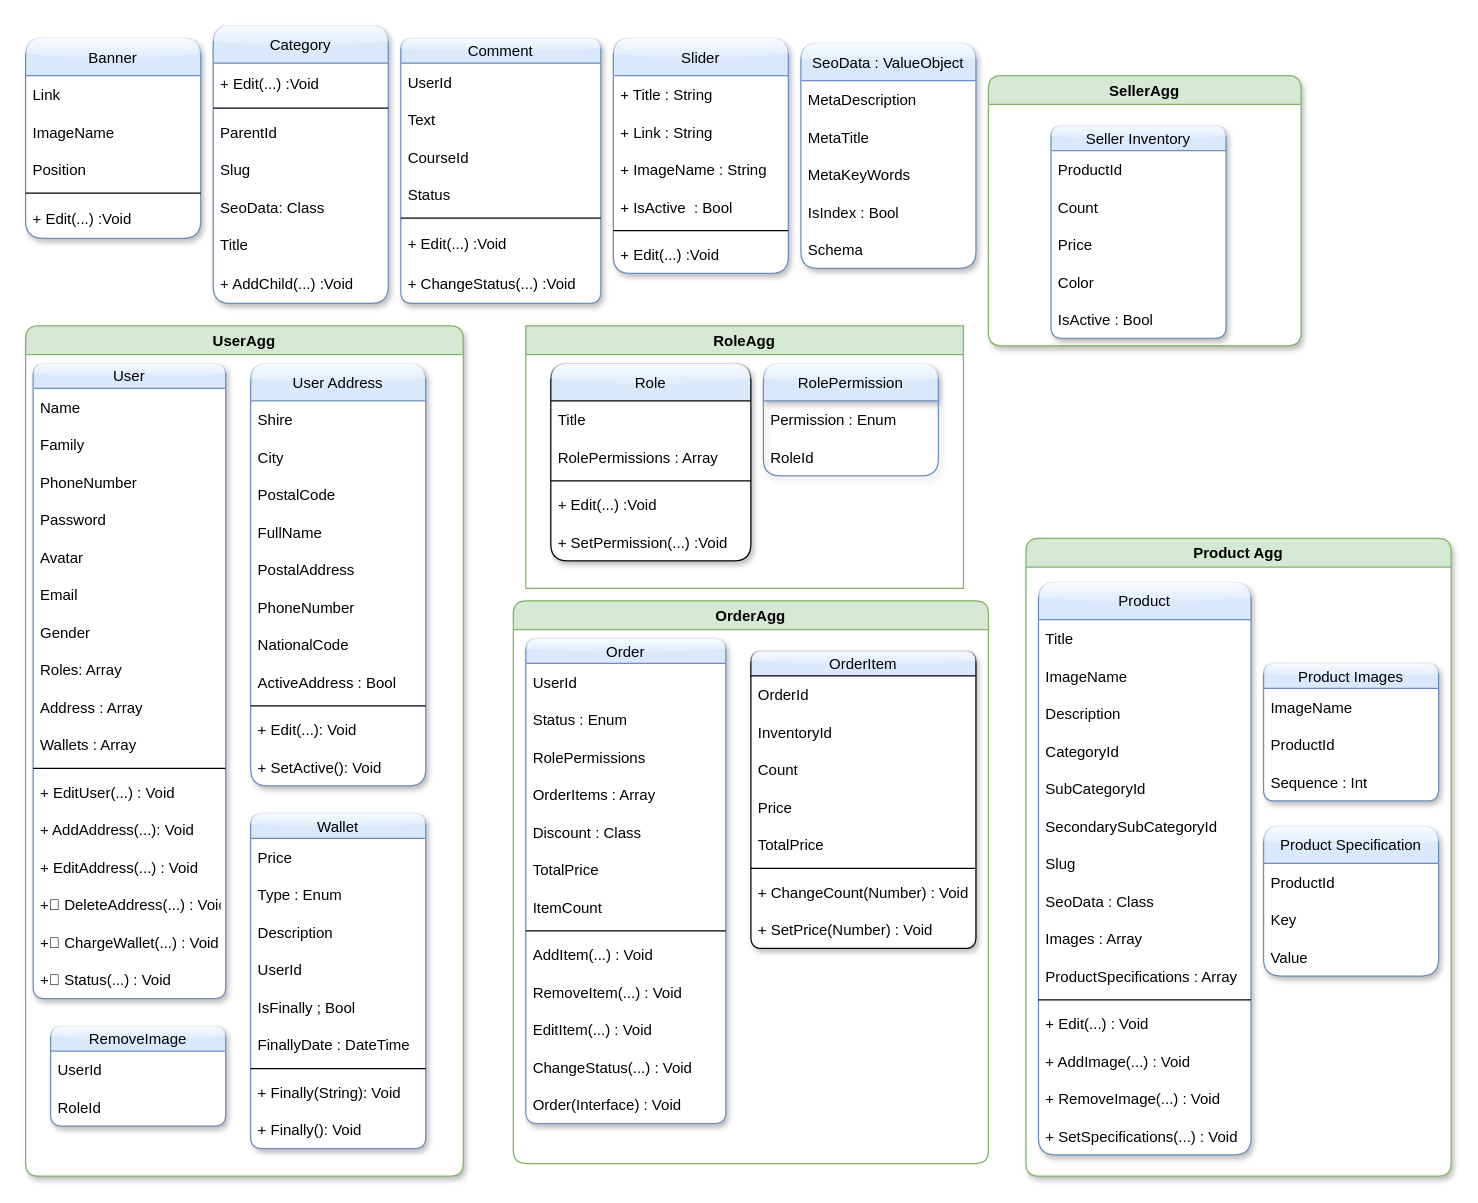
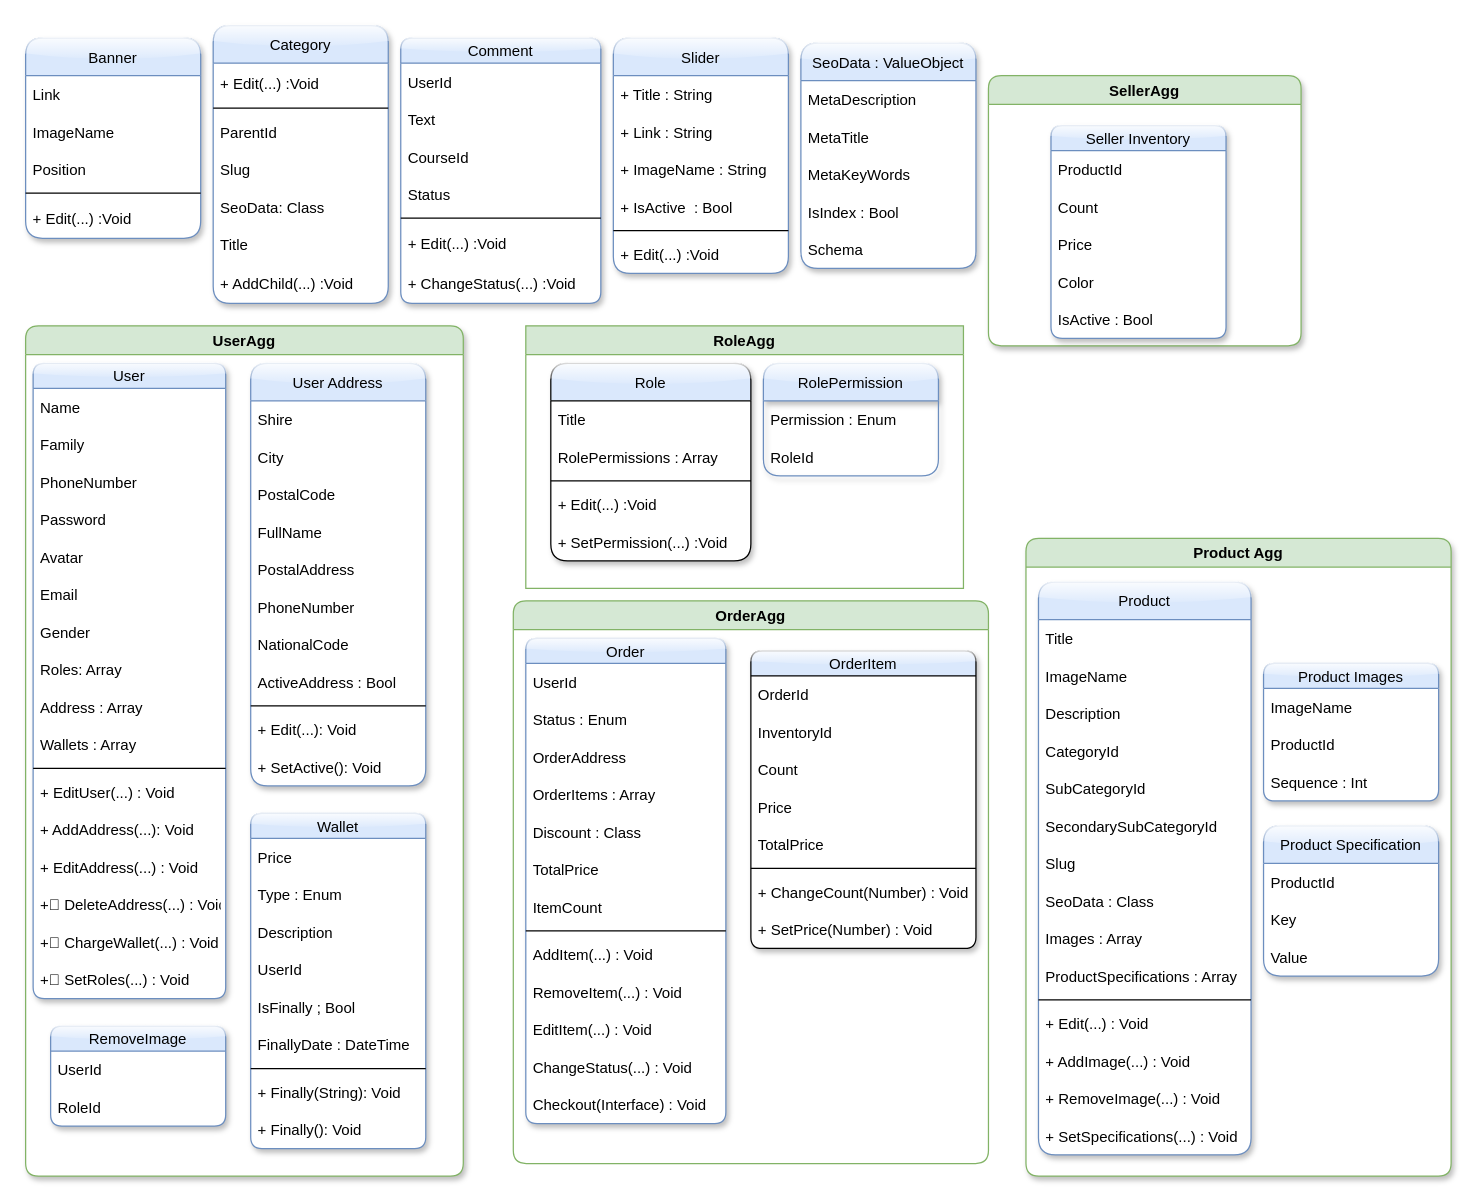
node "RolePermissions": label "RolePermissions" -> "OrderAddress"
node "+ ِStatus(...) : Void": label "+ ِStatus(...) : Void" -> "+ ِSetRoles(...) : Void"
node "Order(Interface) : Void": label "Order(Interface) : Void" -> "Checkout(Interface) : Void"
